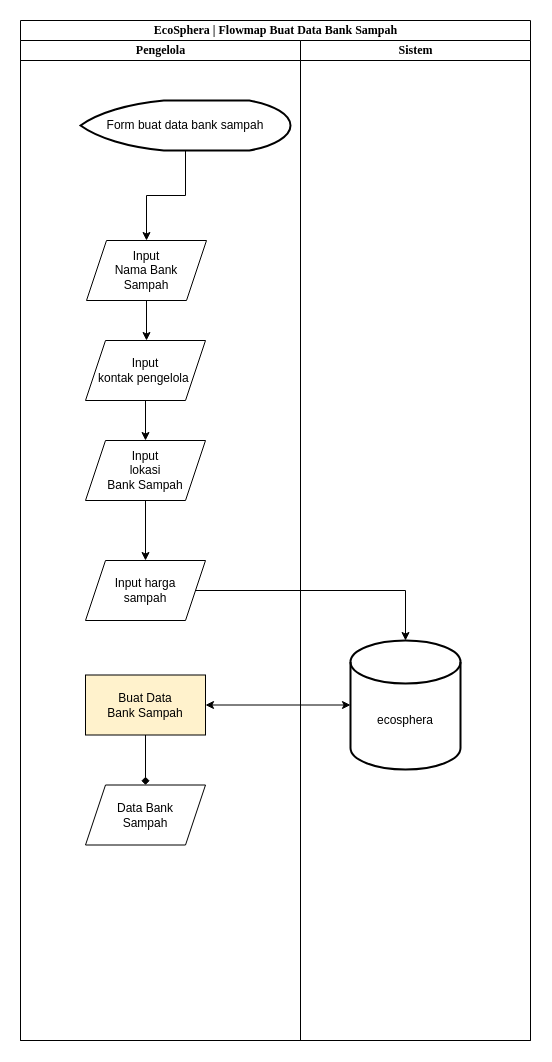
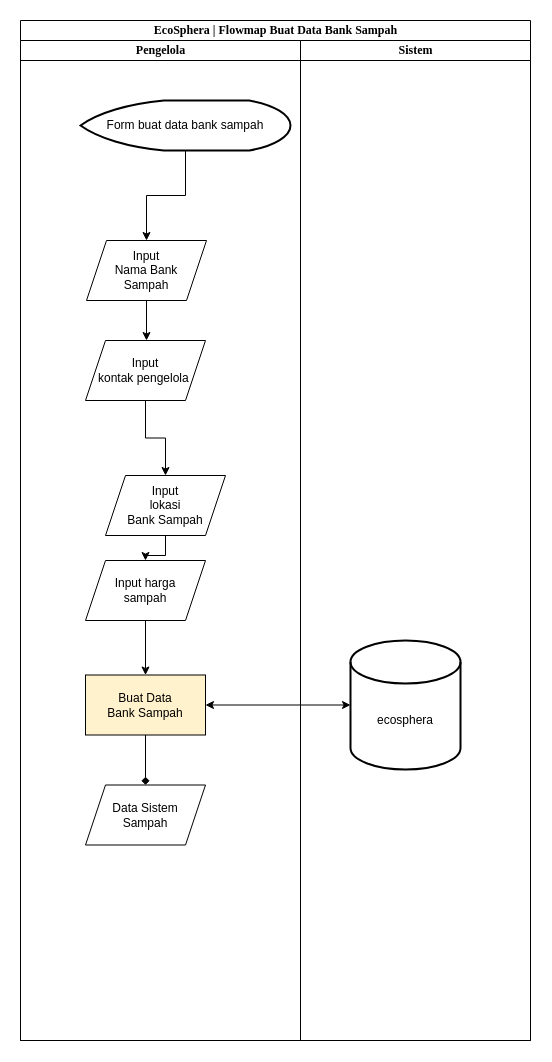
node "Input lokasi Bank Sampah": moved (146, 471) -> (166, 506)
edge "Input harga sampah" -> "ecosphera": now "Input harga sampah" -> "Buat Data Bank Sampah"
node "Data Bank Sampah": label "Data Bank Sampah" -> "Data Sistem Sampah"
